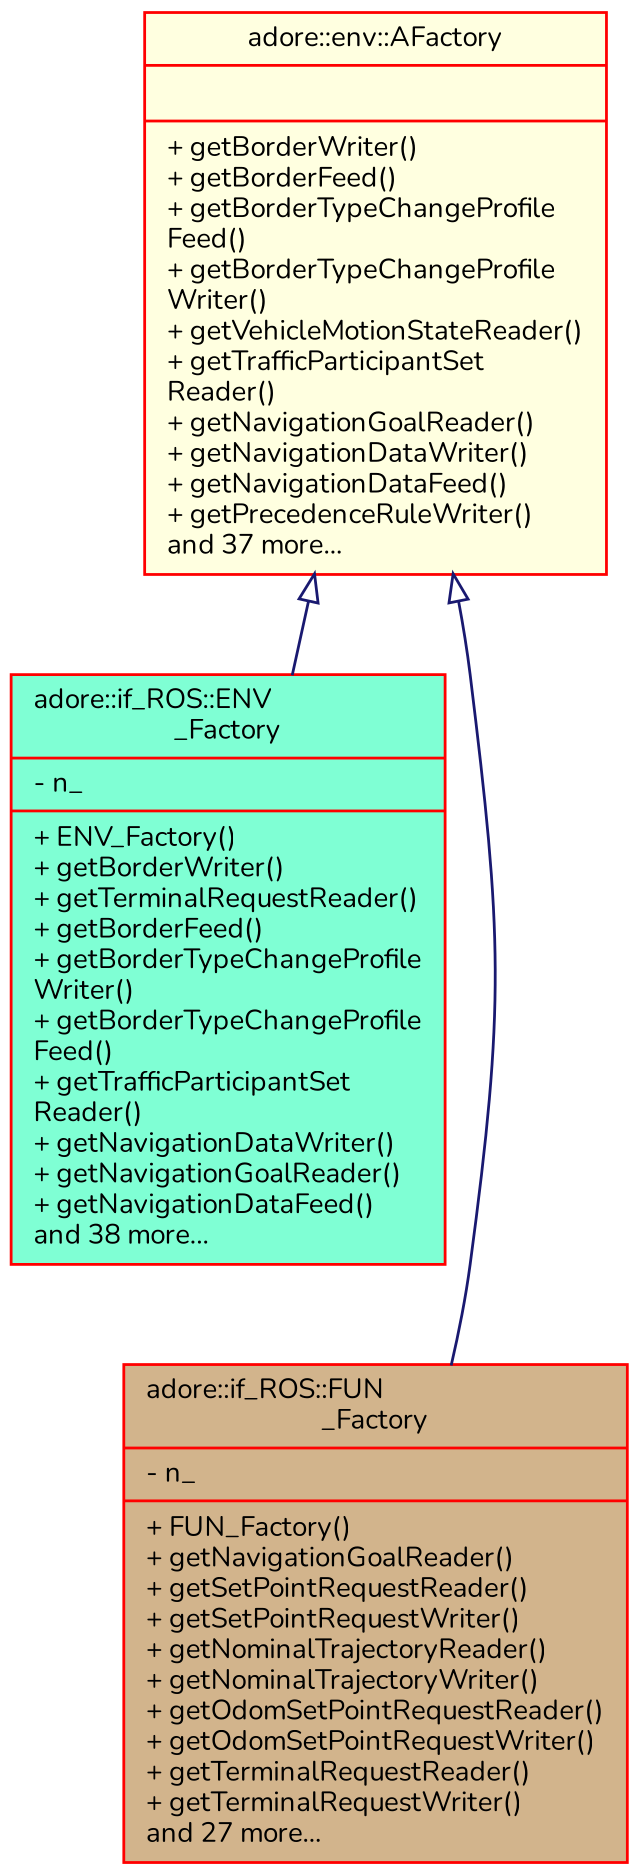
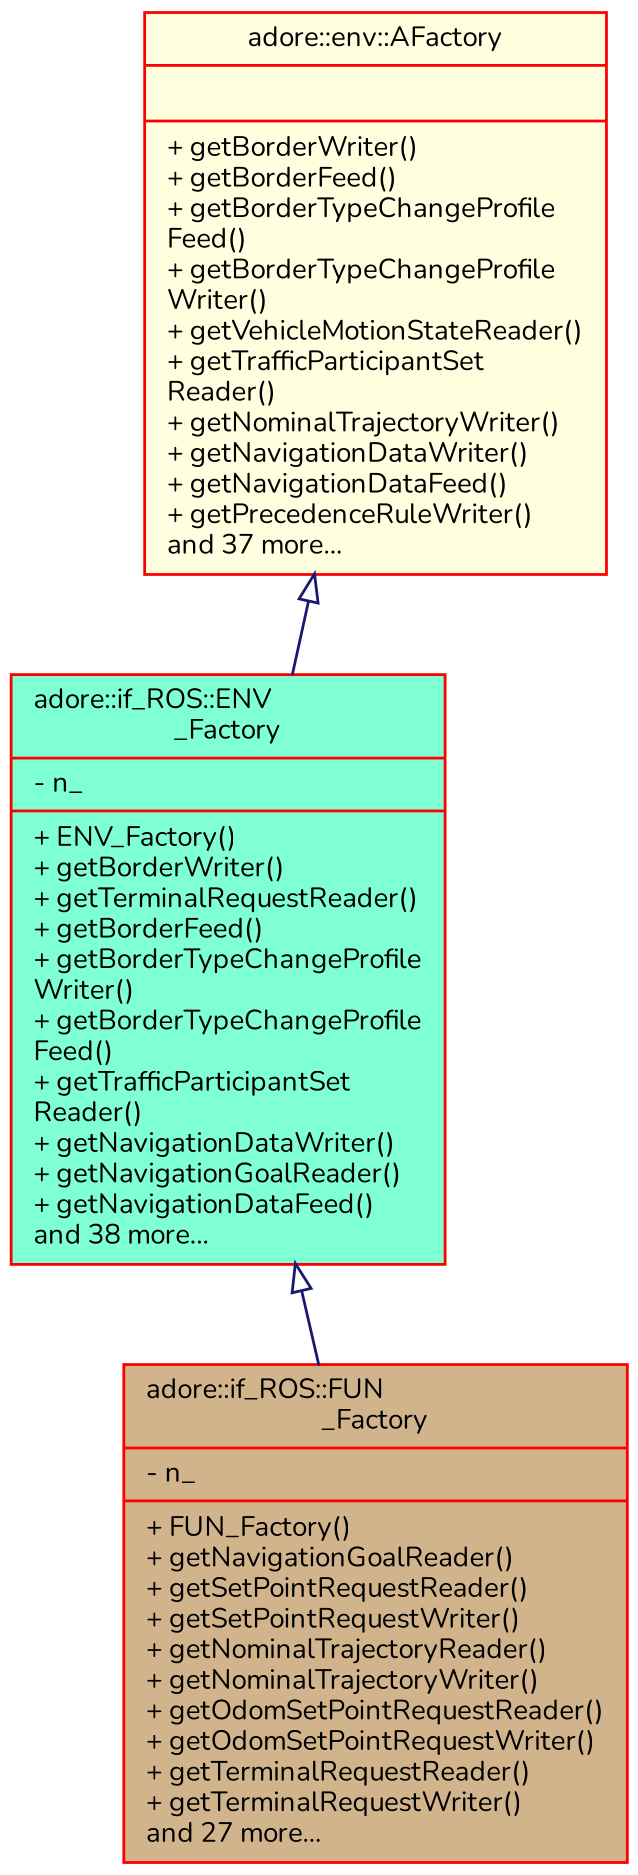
node "adore::env::AFactory": text "+ getNavigationGoalReader()" -> "+ getNominalTrajectoryWriter()"
edge "adore::if_ROS::FUN" -> "adore::env::AFactory": now "adore::if_ROS::FUN" -> "adore::if_ROS::ENV"
